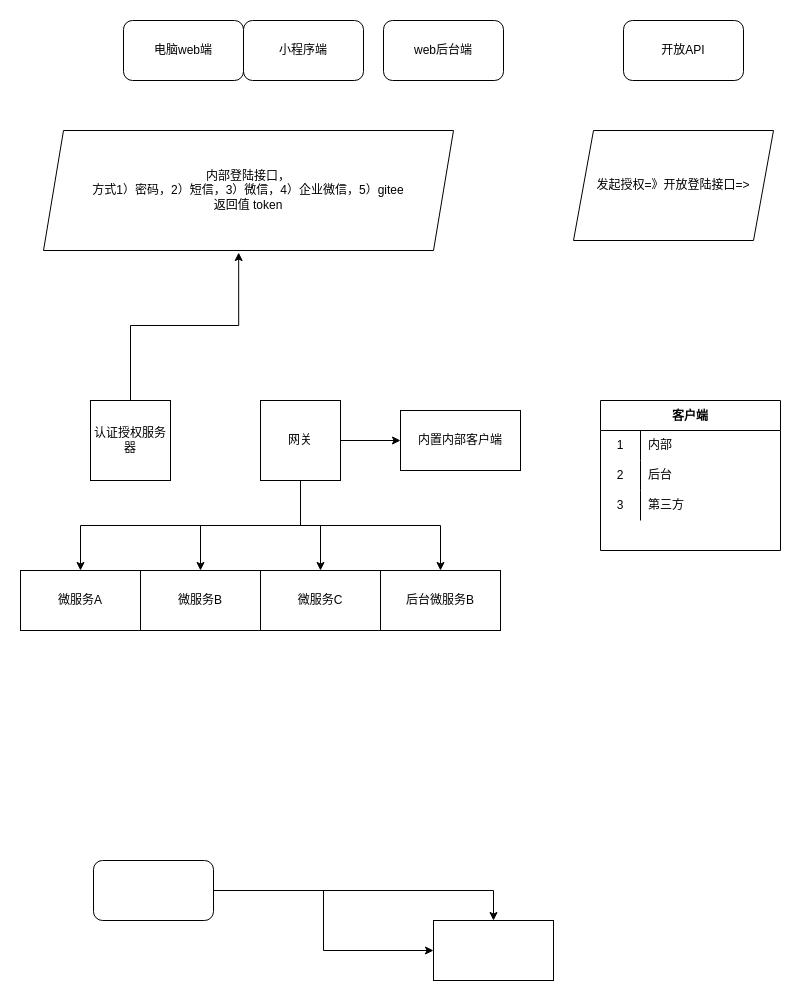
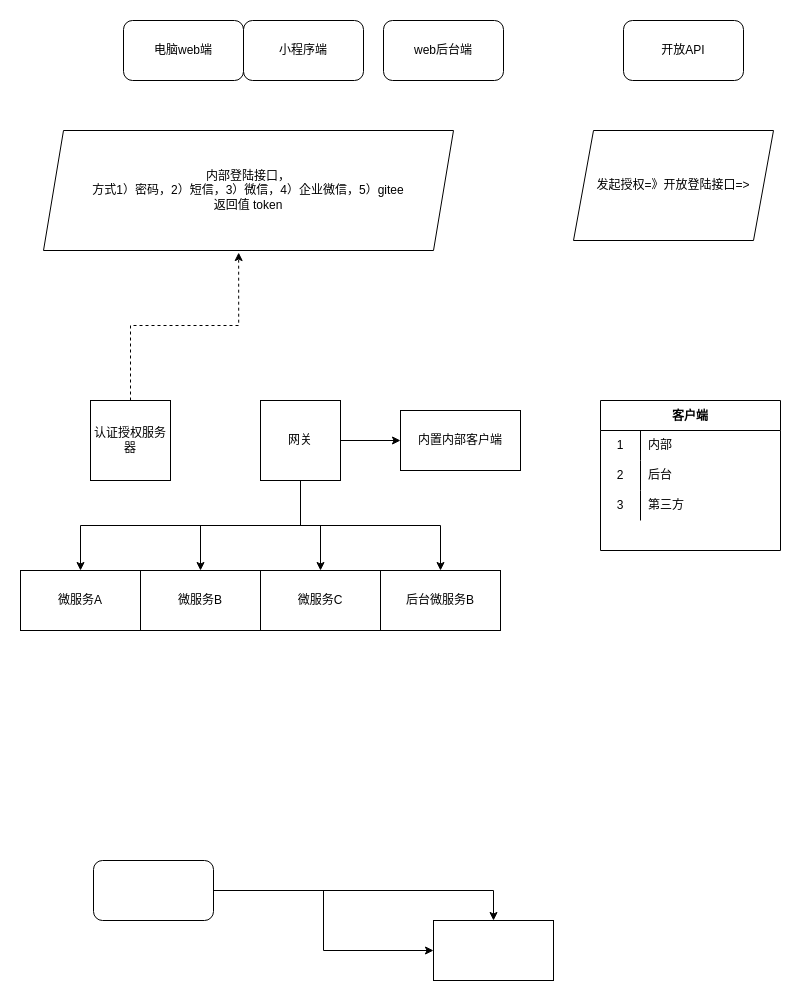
edge "认证授权服务器" -> "内部登陆接口， 方式1）密码，2）短信，3）微信，4）企业微信，5）gitee 返回值 token": style solid -> dashed
